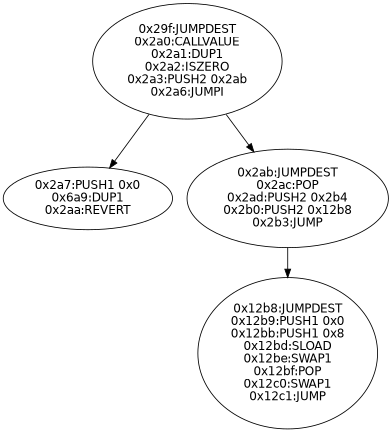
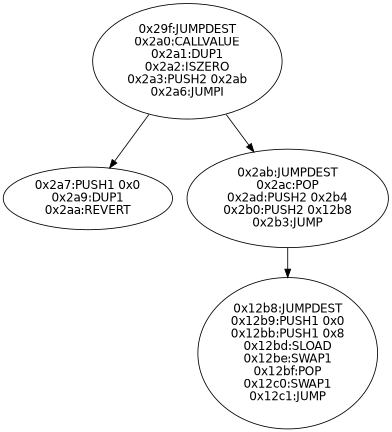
node "0x2a7:PUSH1 0x0 0x6a9:DUP1 0x2aa:REVERT": label "0x2a7:PUSH1 0x0 0x6a9:DUP1 0x2aa:REVERT" -> "0x2a7:PUSH1 0x0 0x2a9:DUP1 0x2aa:REVERT"
